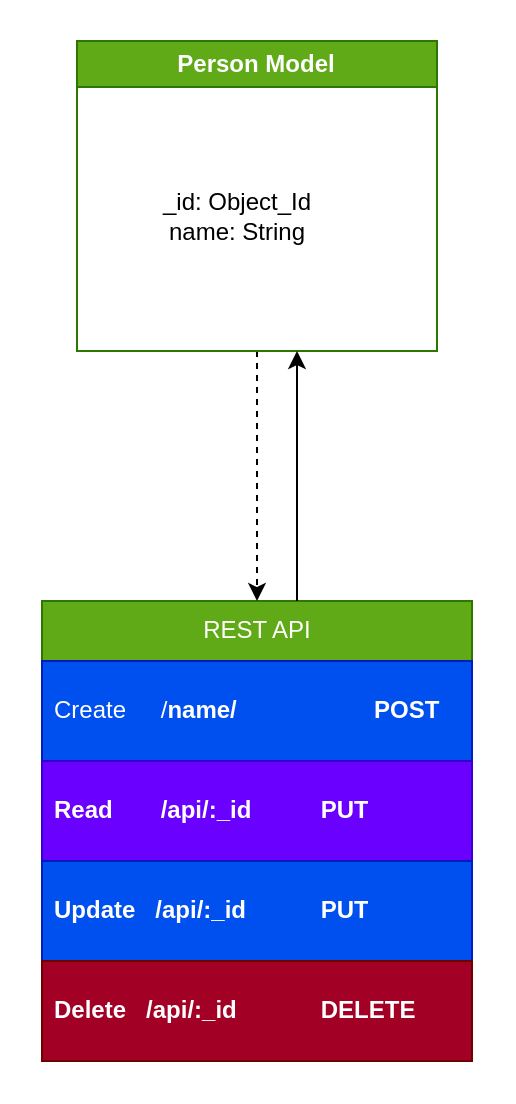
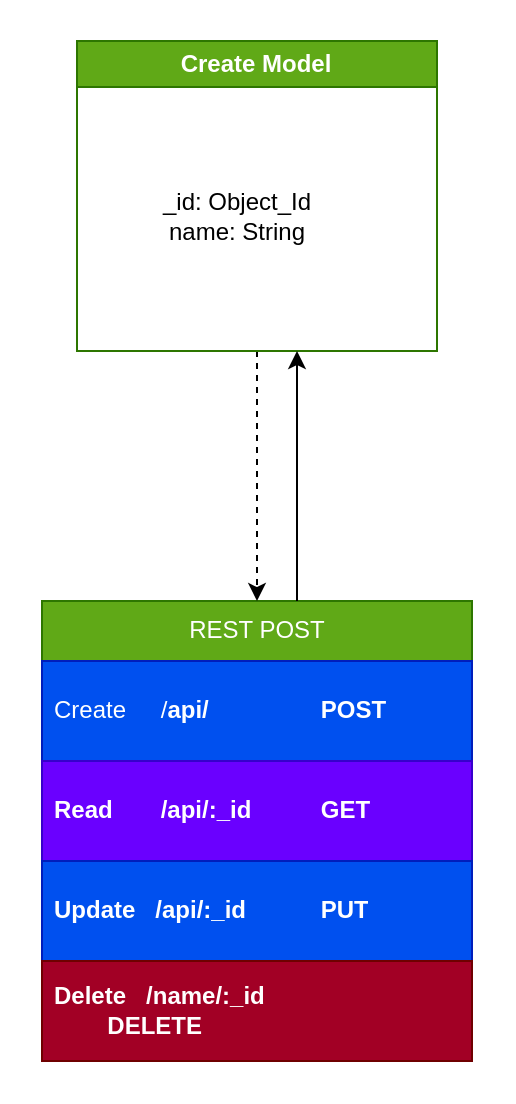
node "Person Model": label "Person Model" -> "Create Model"
node "REST API": label "REST API" -> "REST POST"
node "Create /name/ POST": label "Create /name/ POST" -> "Create /api/ POST"
node "Read /api/:_id PUT": label "Read /api/:_id PUT" -> "Read /api/:_id GET"
node "Delete /api/:_id DELETE": label "Delete /api/:_id DELETE" -> "Delete /name/:_id DELETE"
